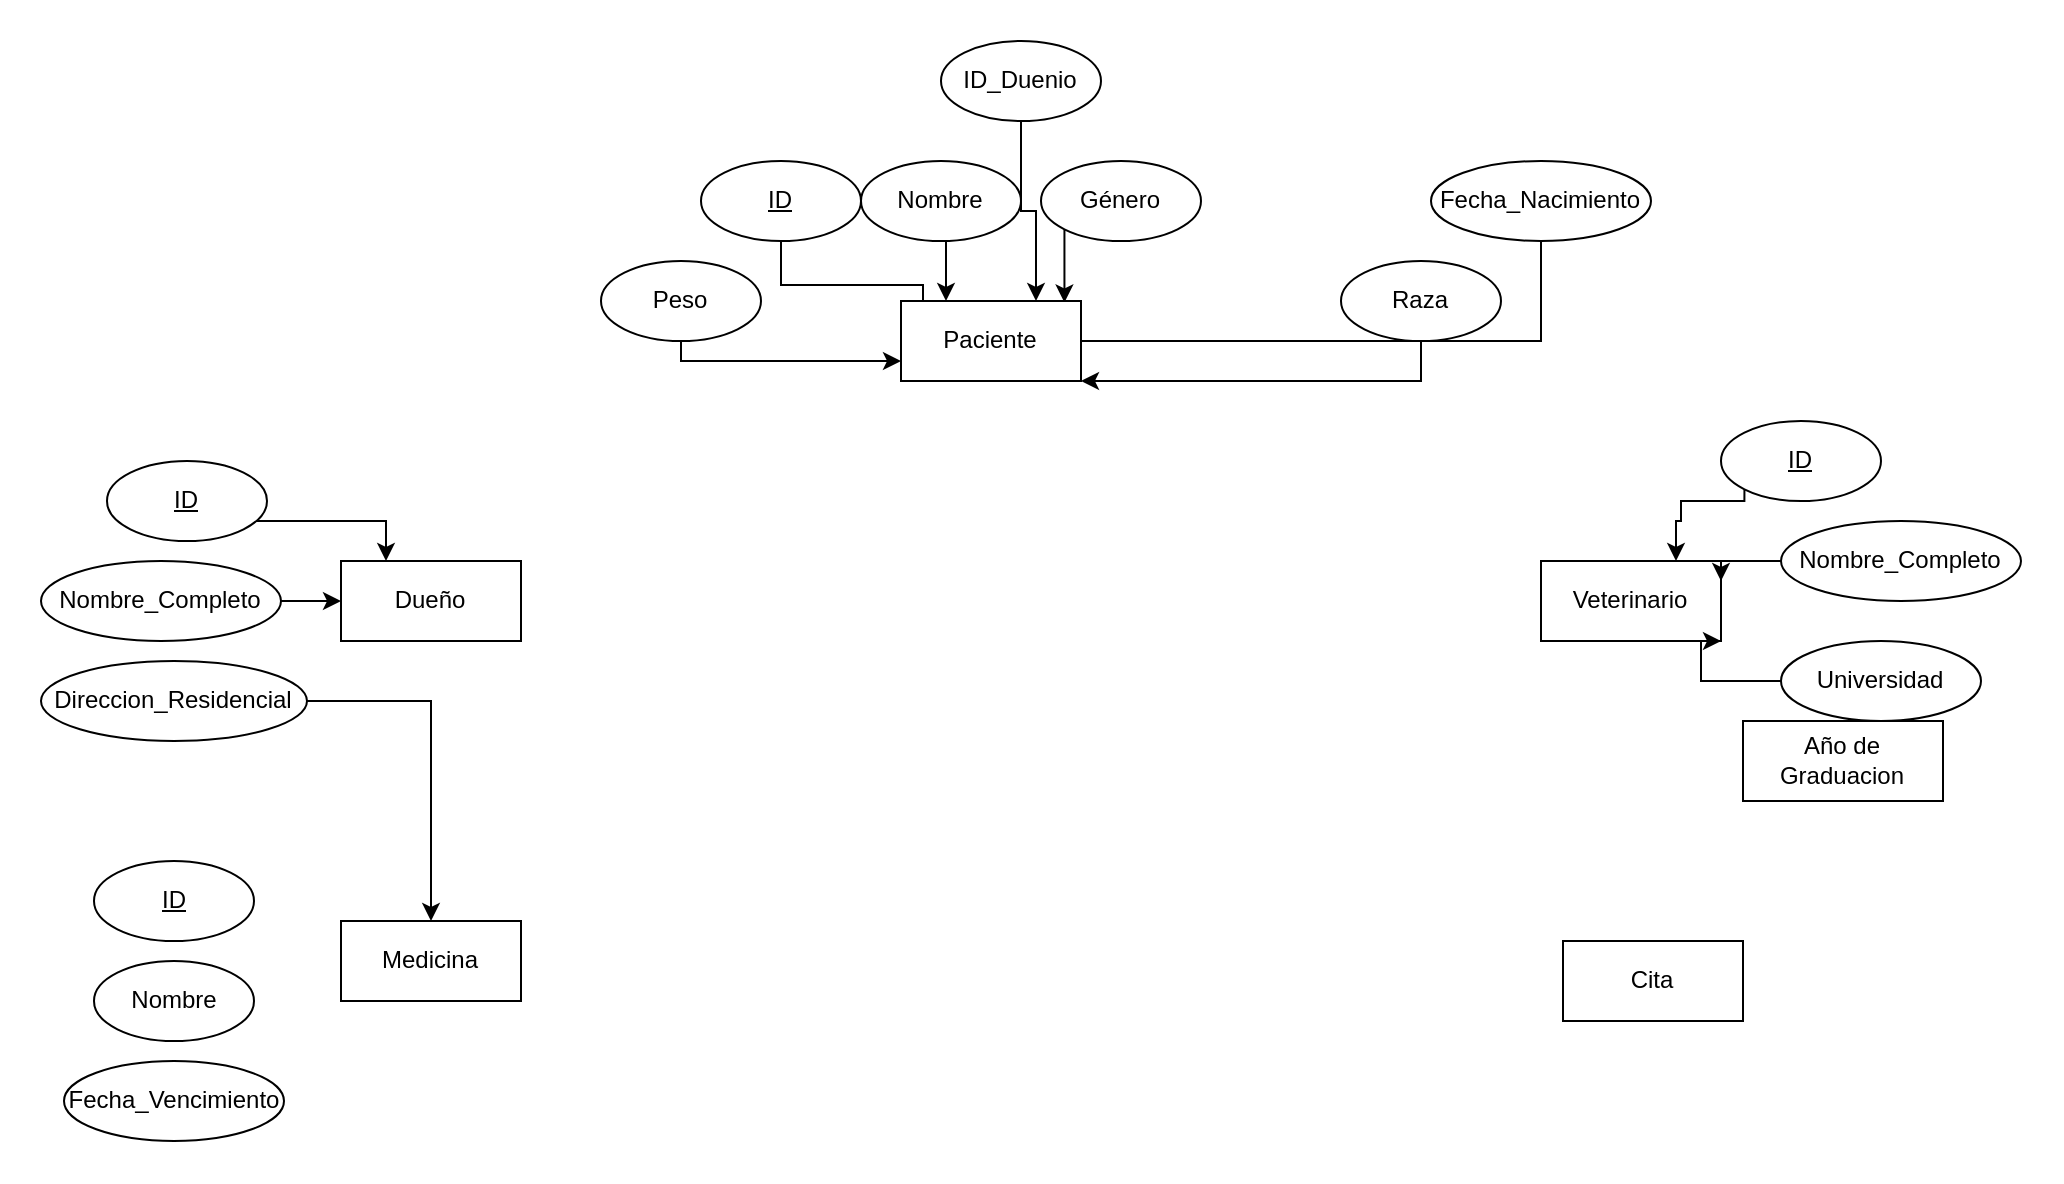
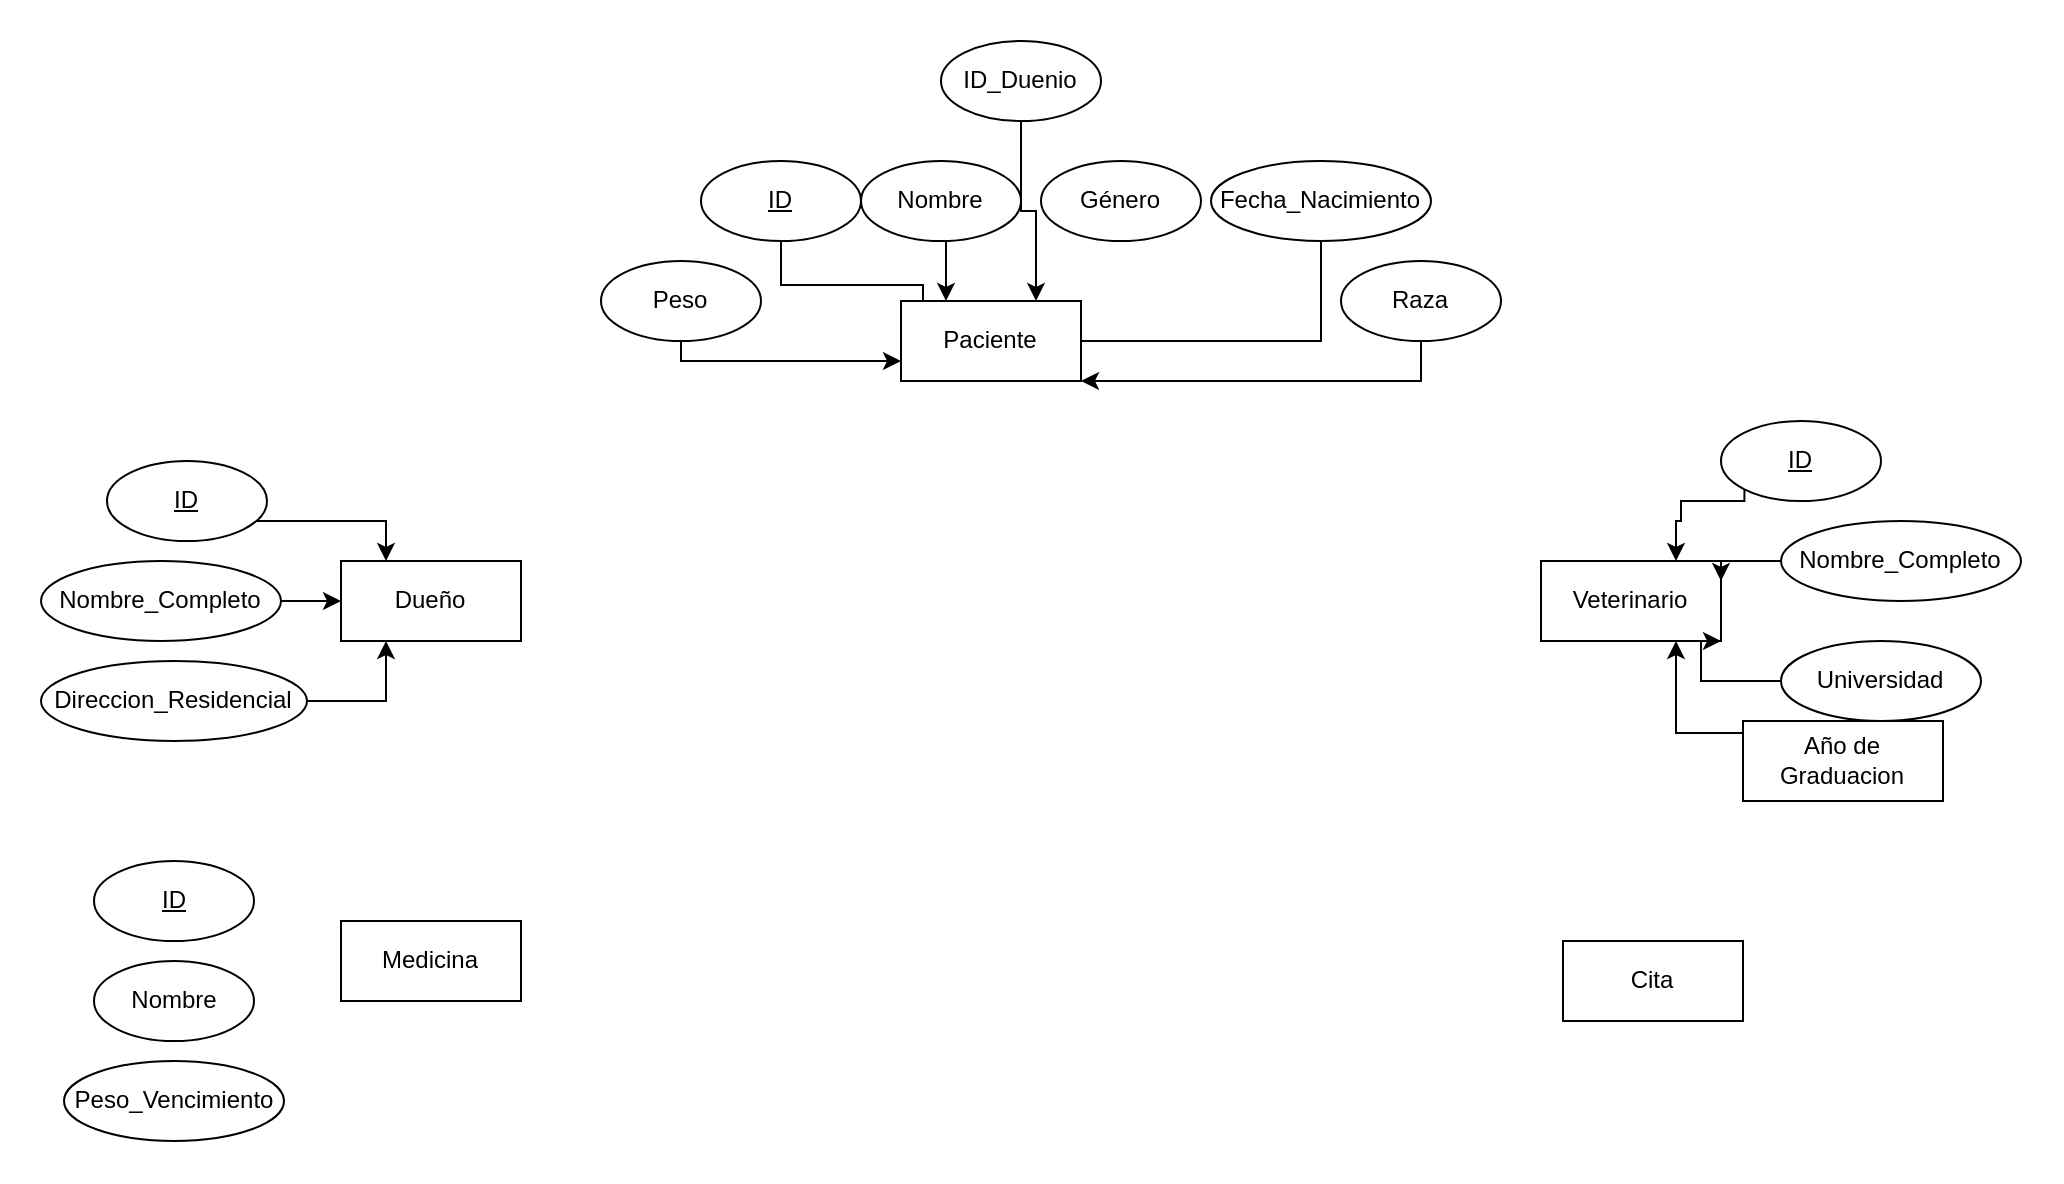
node "Fecha_Nacimiento": moved (1541, 201) -> (1321, 201)
edge "Género" -> "Paciente": removed
edge "Año de Graduacion" -> "Veterinario": added
edge "Direccion_Residencial" -> "Medicina": now "Direccion_Residencial" -> "Dueño"
node "Fecha_Vencimiento": label "Fecha_Vencimiento" -> "Peso_Vencimiento"
